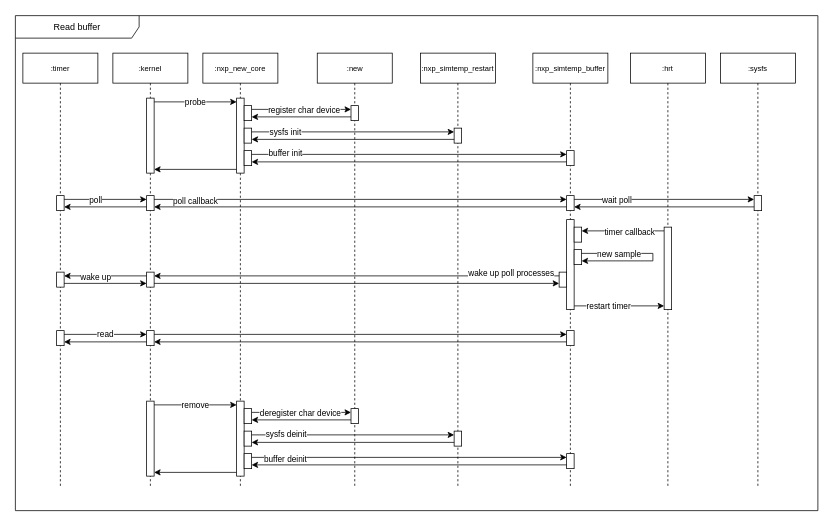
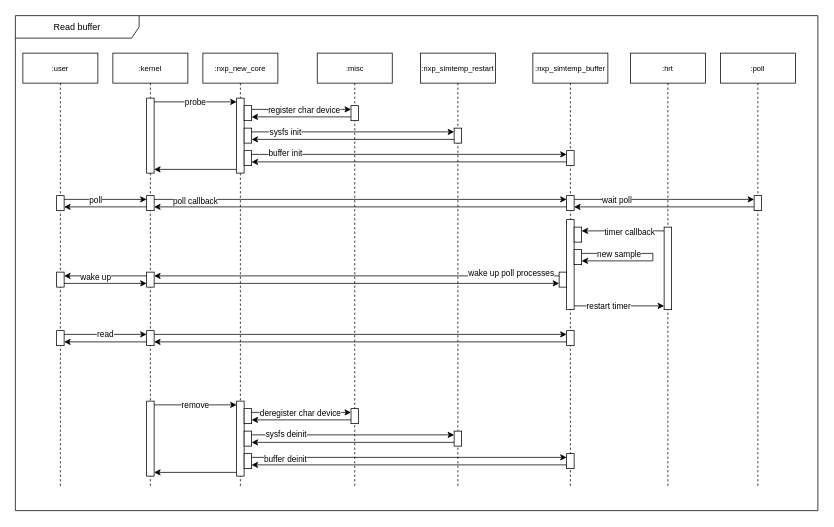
node ":timer": label ":timer" -> ":user"
node ":new": label ":new" -> ":misc"
node ":sysfs": label ":sysfs" -> ":poll"
